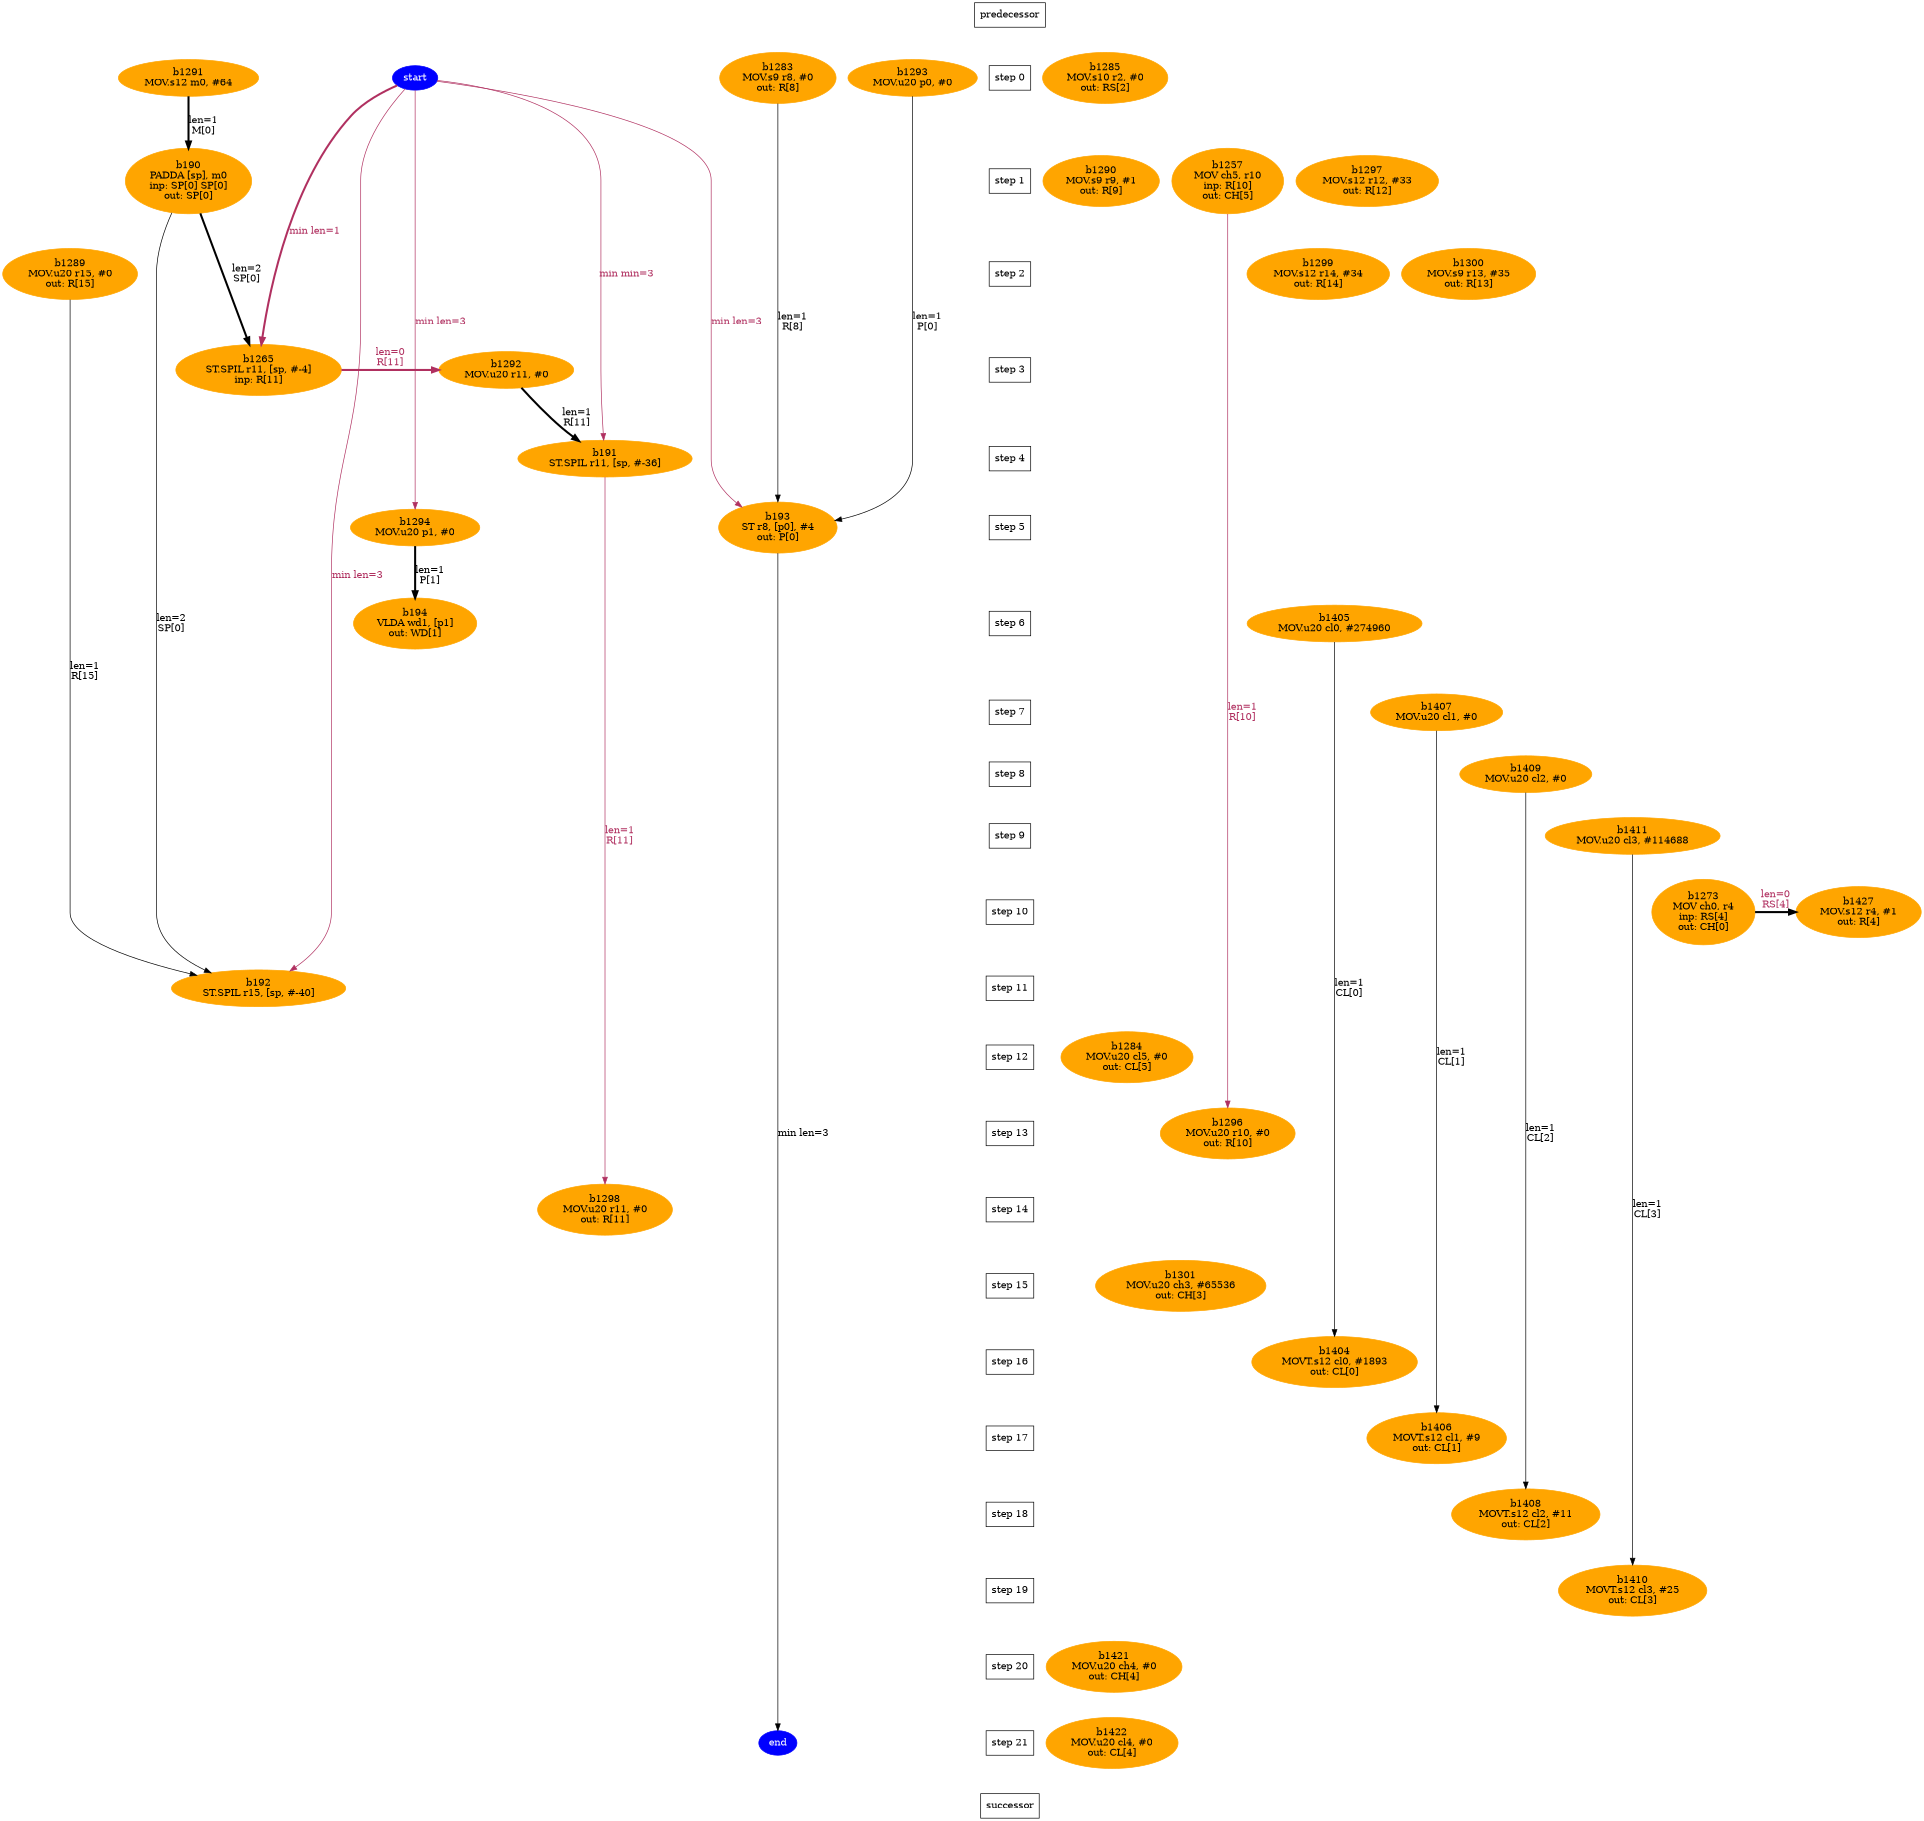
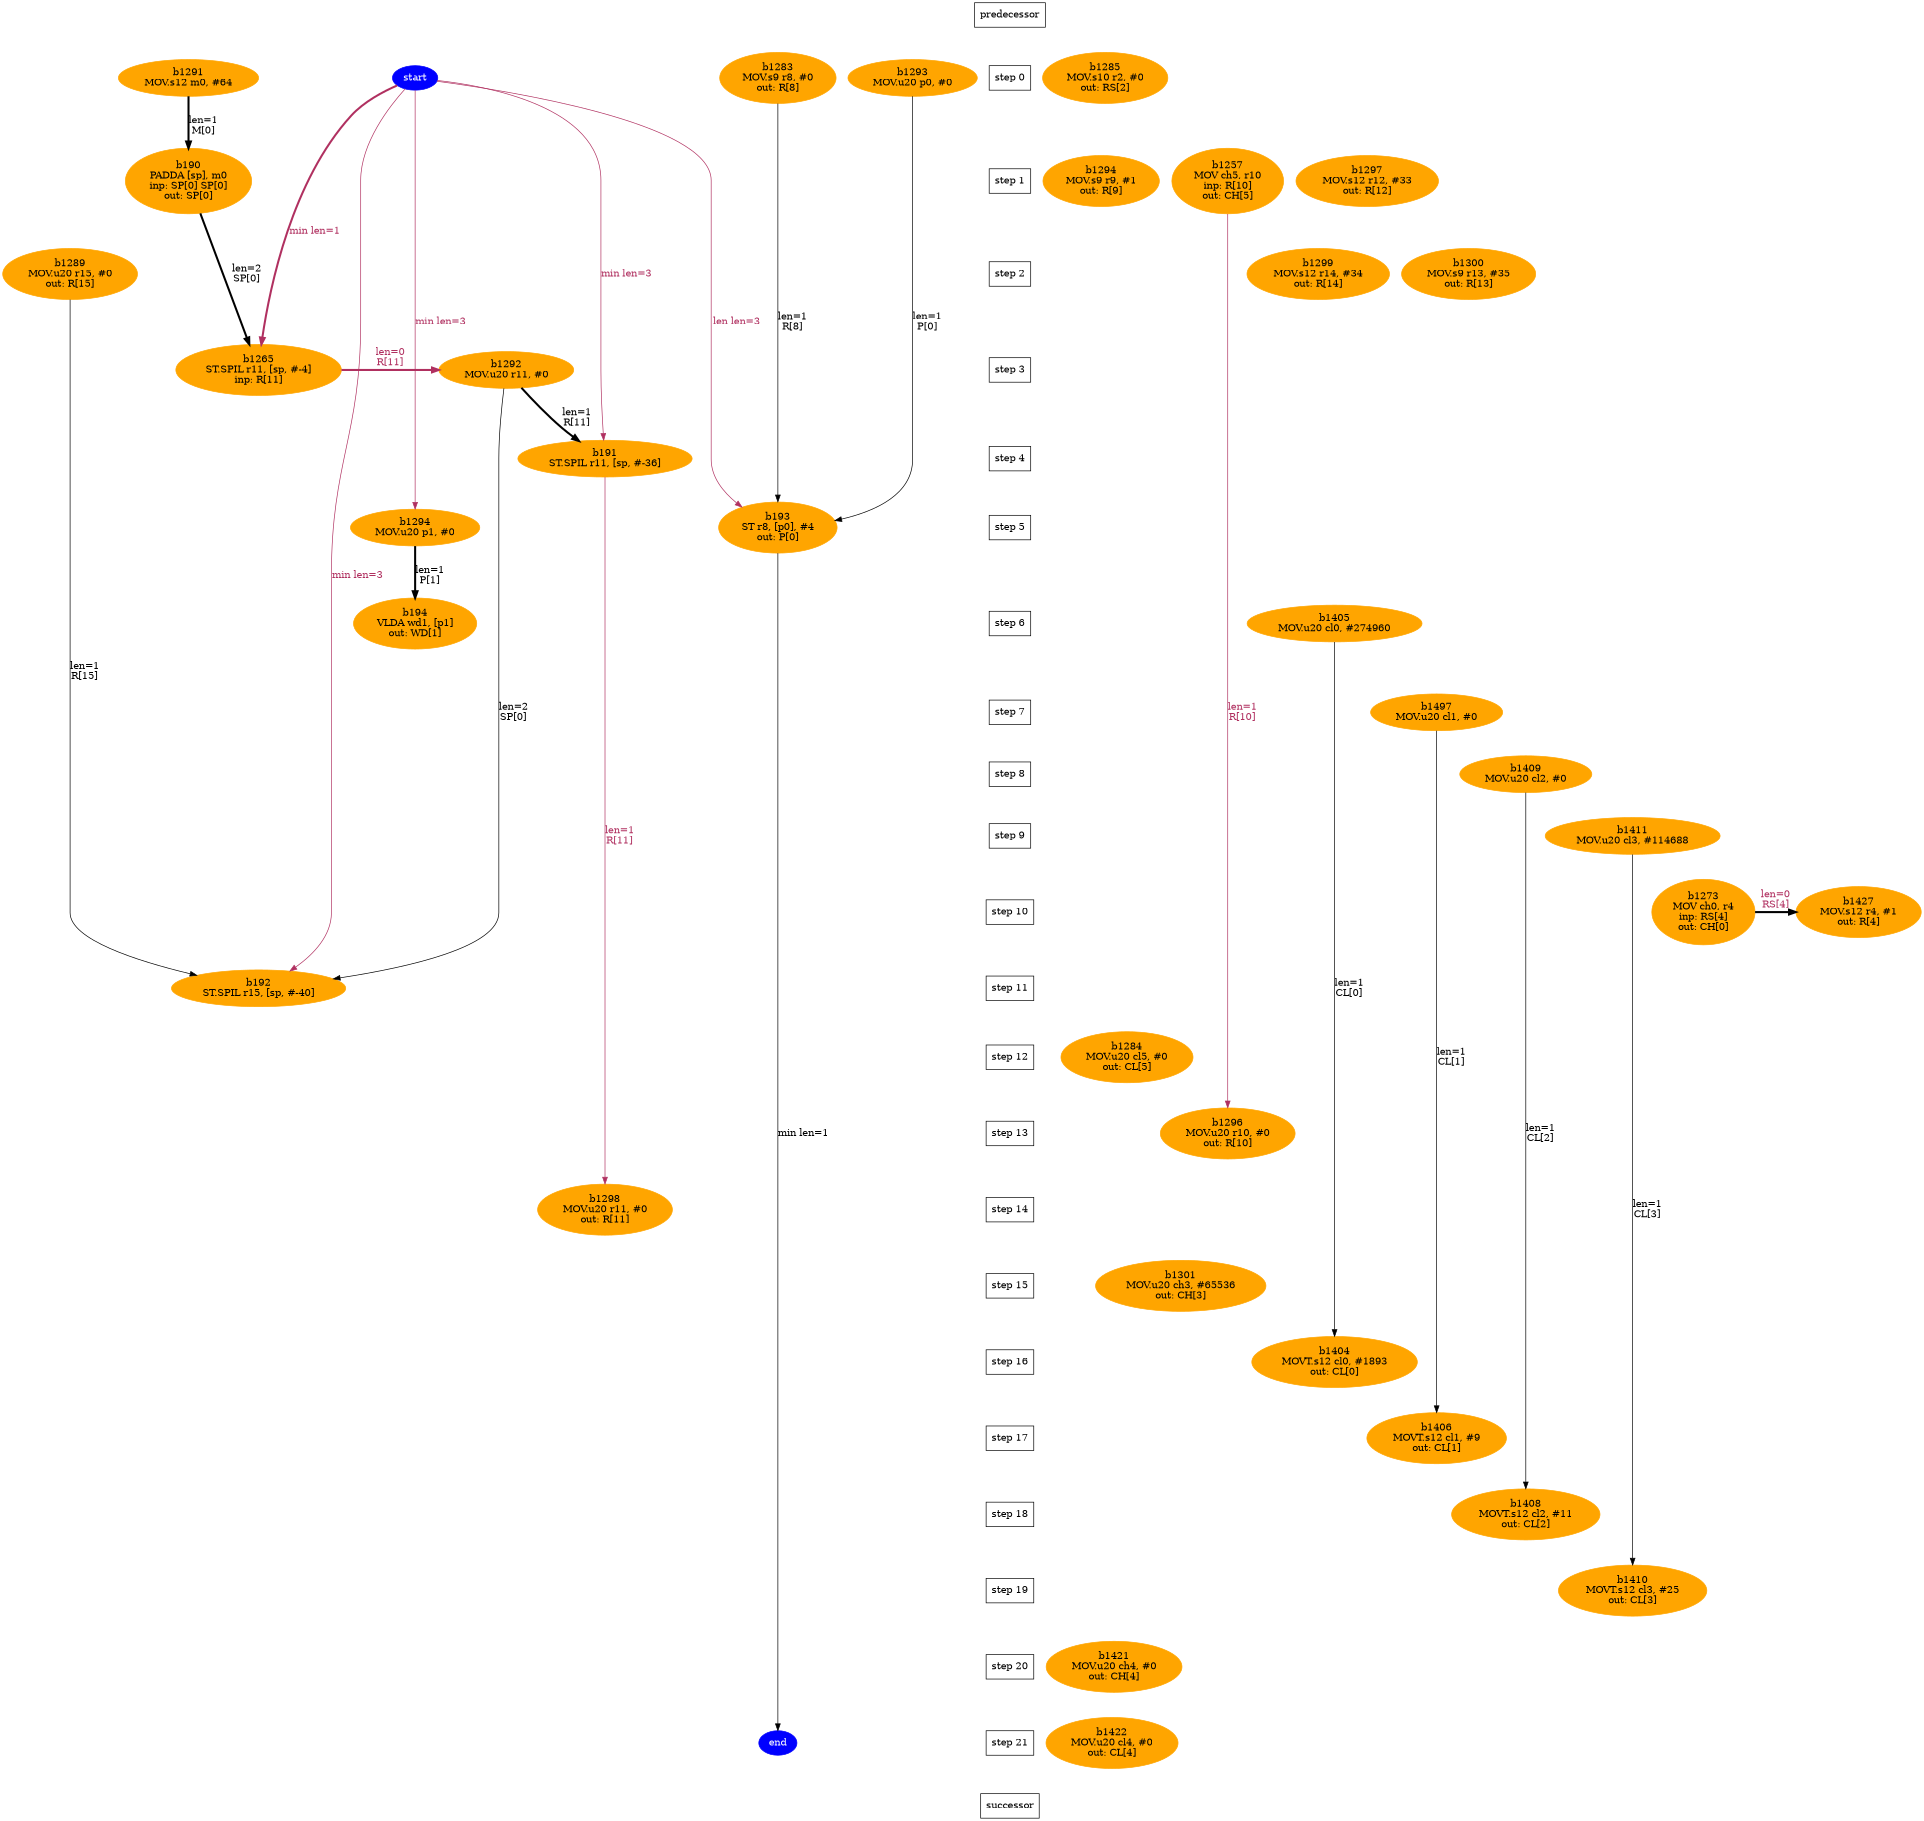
node "b1290 MOV.s9 r9, #1 out: R[9]": label "b1290 MOV.s9 r9, #1 out: R[9]" -> "b1294 MOV.s9 r9, #1 out: R[9]"
edge "start" -> "b191 ST.SPIL r11, [sp, #-36]": label "min min=3" -> "min len=3"
edge "start" -> "b193 ST r8, [p0], #4 out: P[0]": label "min len=3" -> "len len=3"
edge "b190 PADDA [sp], m0 inp: SP[0] SP[0] out: SP[0]" -> "b192 ST.SPIL r15, [sp, #-40]": now "b1292 MOV.u20 r11, #0" -> "b192 ST.SPIL r15, [sp, #-40]"
node "b1407 MOV.u20 cl1, #0": label "b1407 MOV.u20 cl1, #0" -> "b1497 MOV.u20 cl1, #0"
edge "b193 ST r8, [p0], #4 out: P[0]" -> "end": label "min len=3" -> "min len=1"
